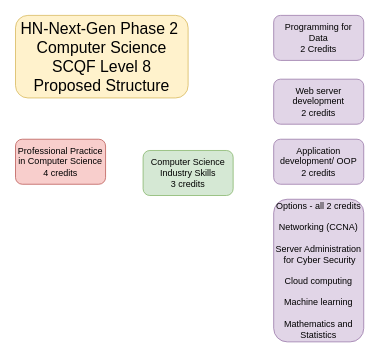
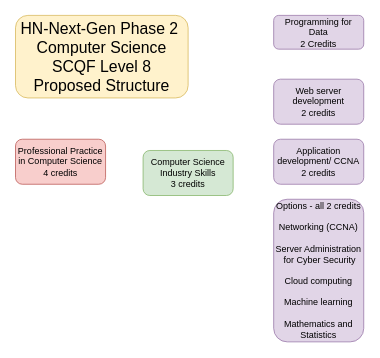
node "Programming for Data 2 Credits": size 90x45 -> 90x34
node "Application development/ OOP 2 credits": label "Application development/ OOP 2 credits" -> "Application development/ CCNA 2 credits"
